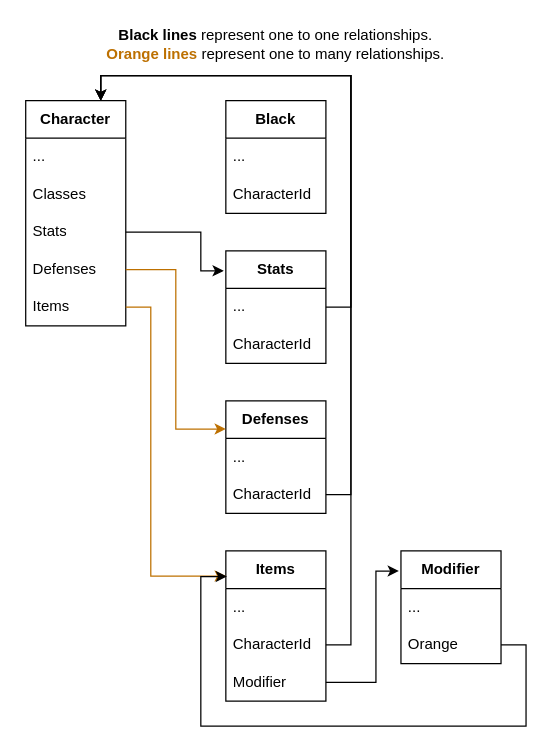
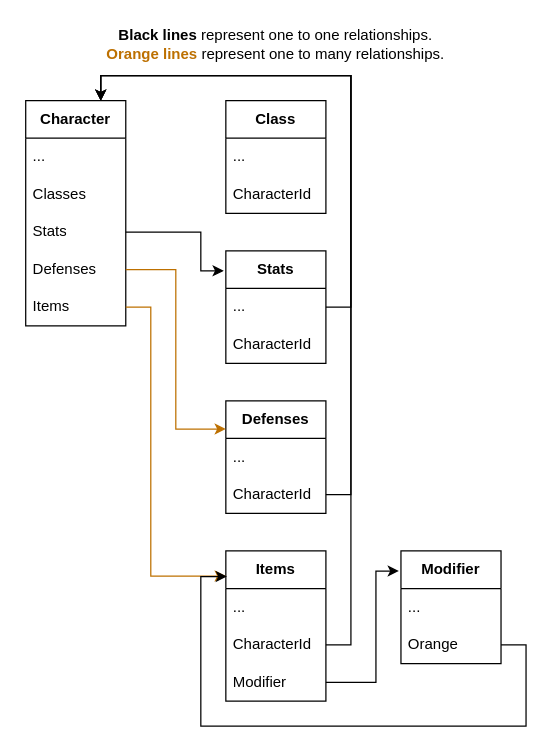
node "Black": label "Black" -> "Class"
